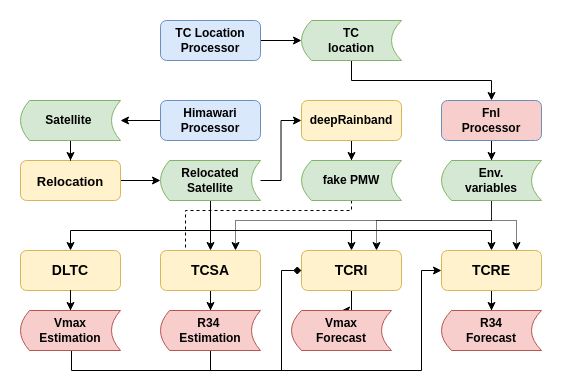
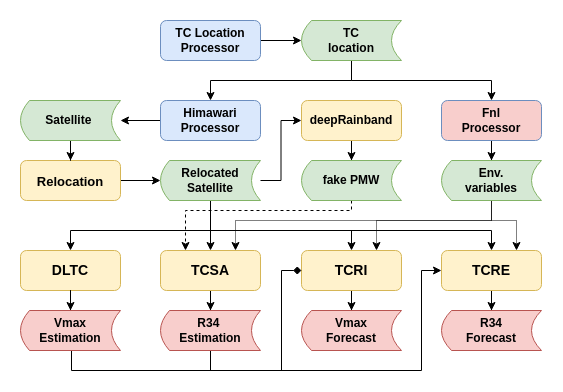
edge "TC location" -> "Himawari Processor": added
edge "fake PMW" -- "TCSA": arrowhead none -> classic
node "Vmax Forecast": moved (342, 331) -> (352, 331)
